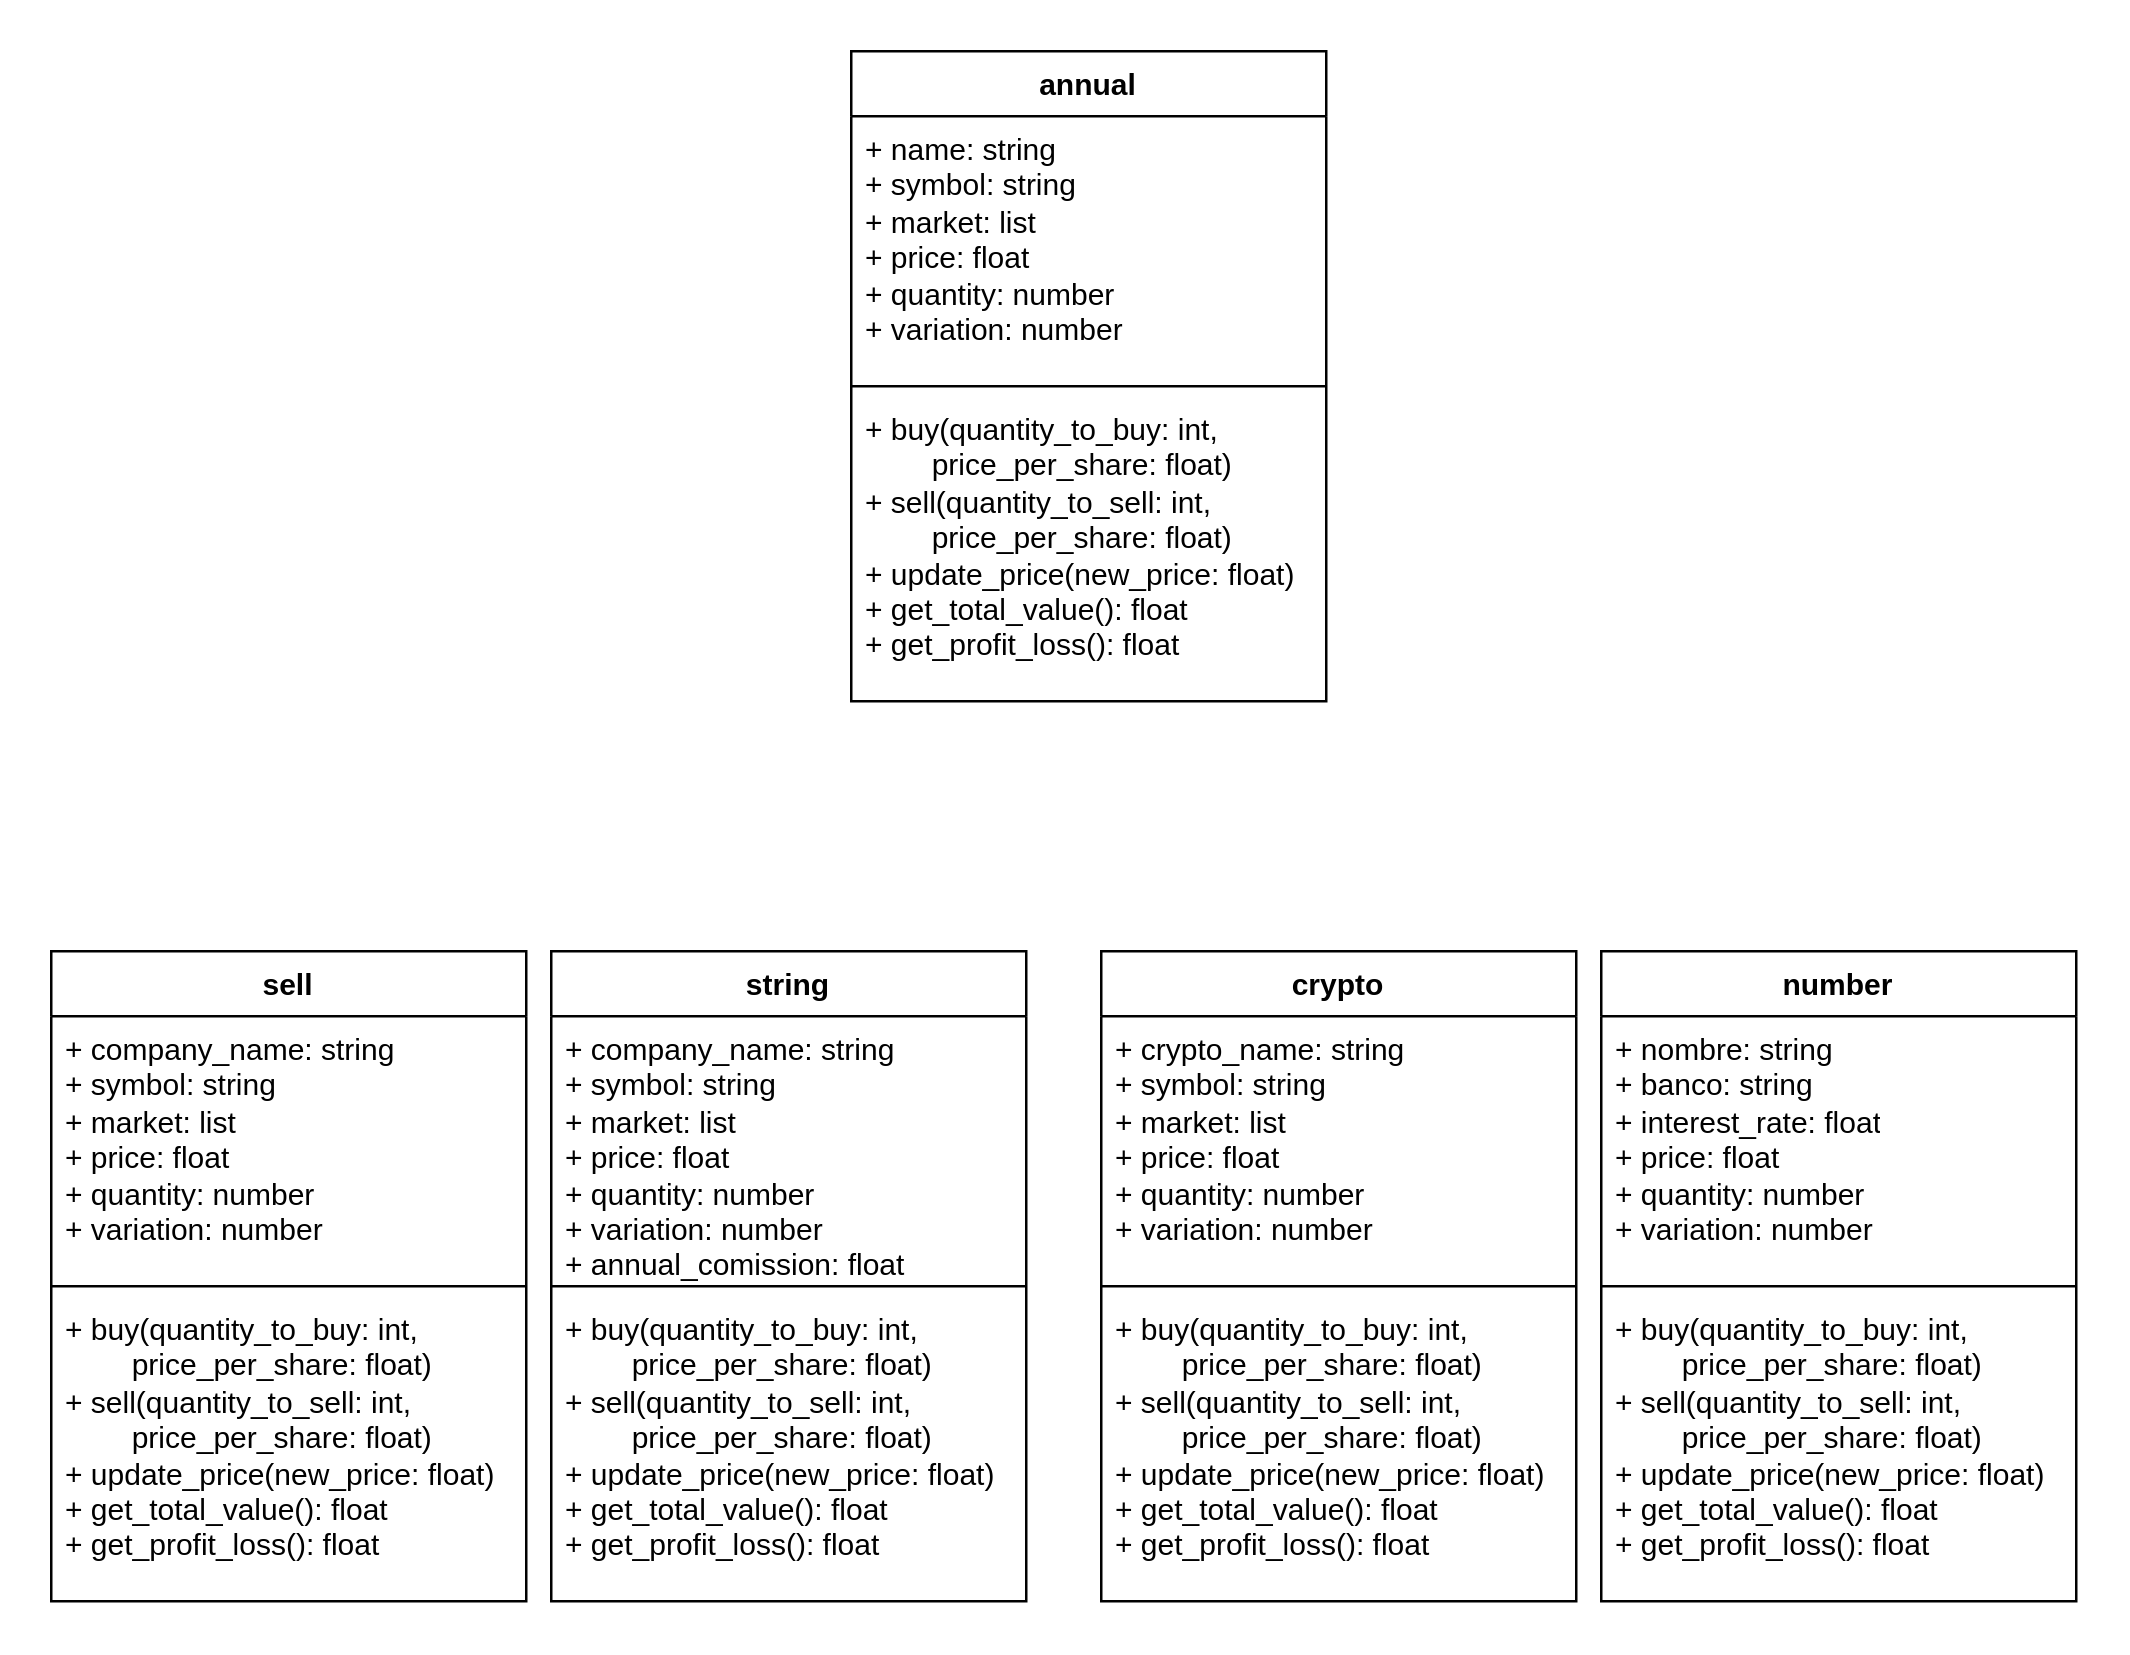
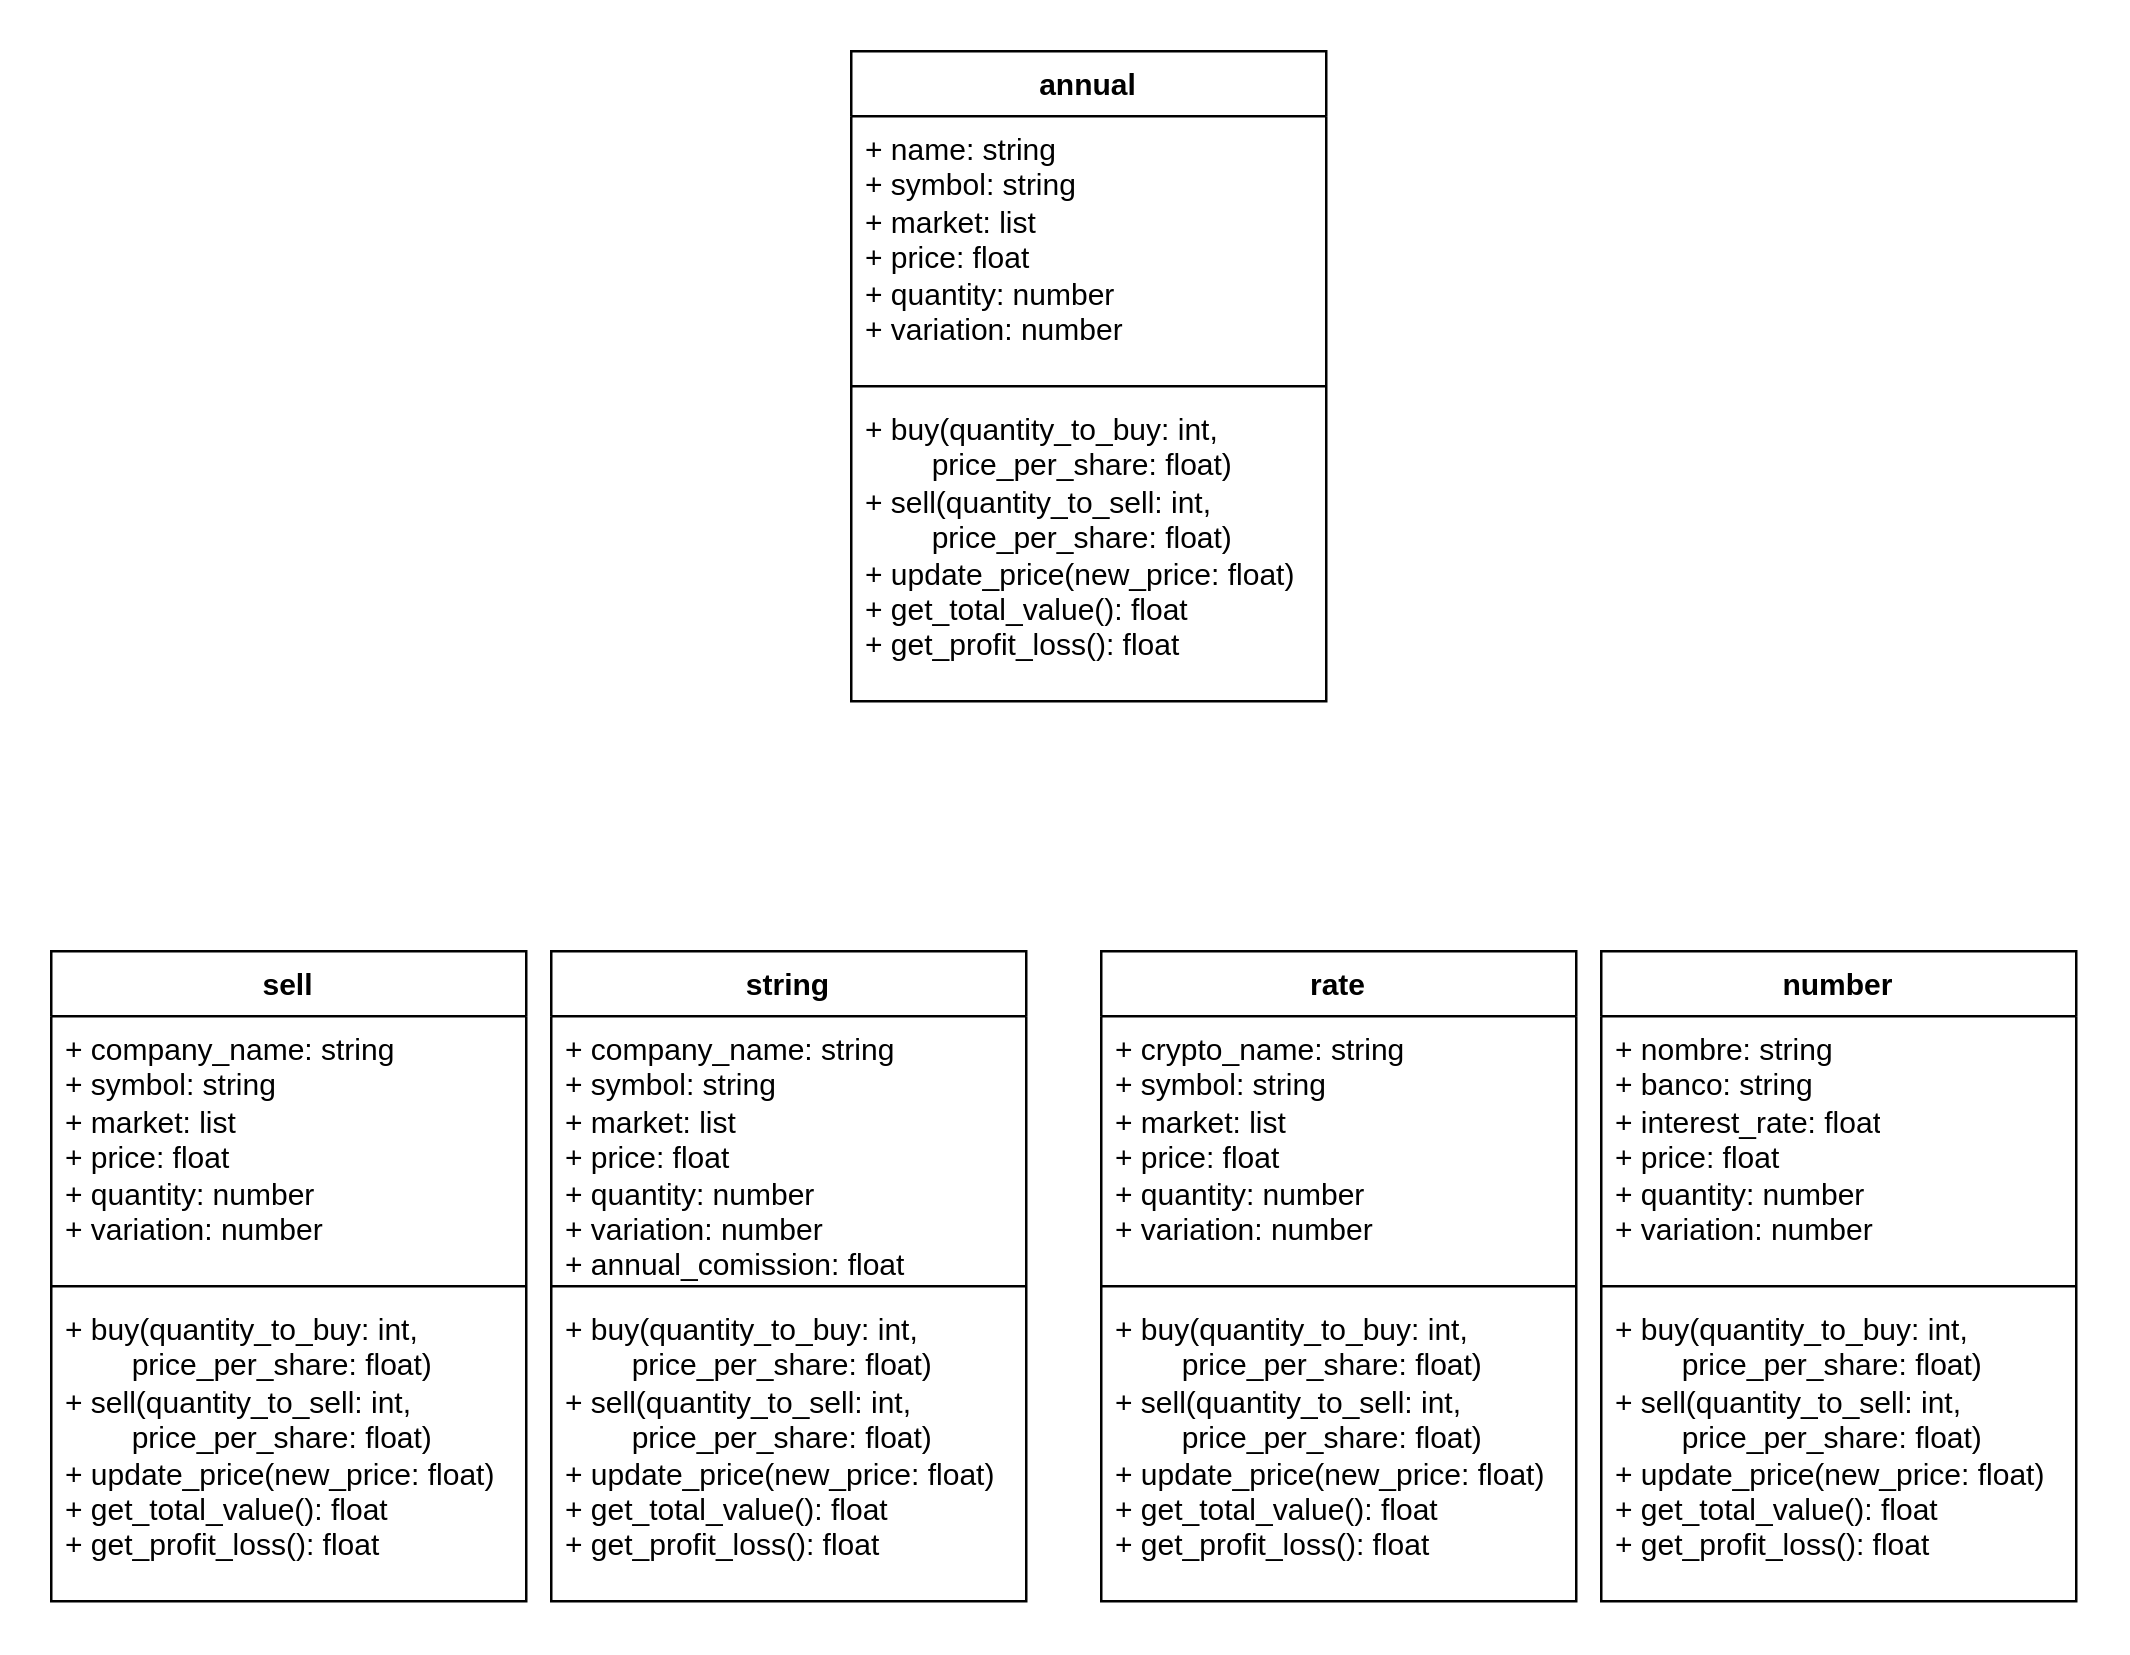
node "crypto": label "crypto" -> "rate"
